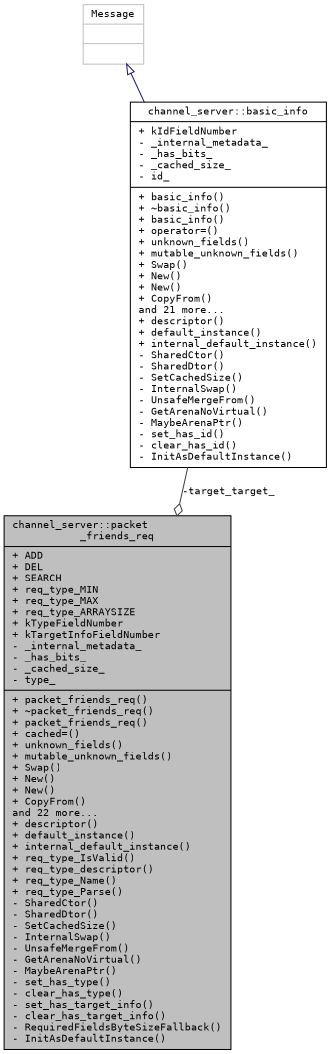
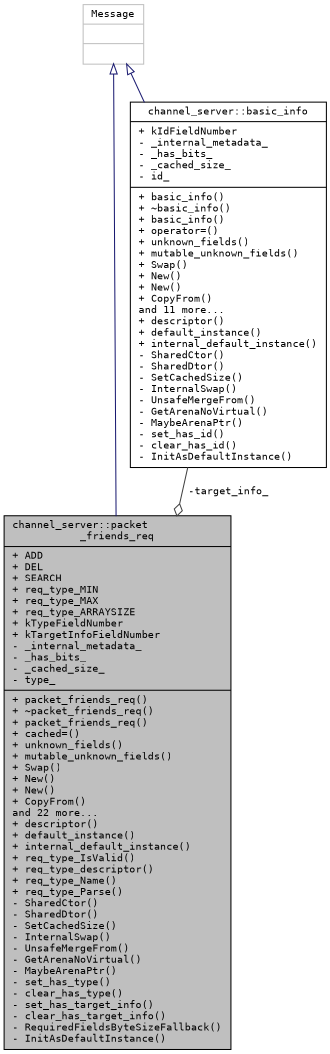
edge "channel_server::packet" -> "Message": added
node "channel_server::basic_info": text "and 21 more..." -> "and 11 more..."
edge "channel_server::basic_info" -> "channel_server::packet": label " -target_target_" -> " -target_info_"
